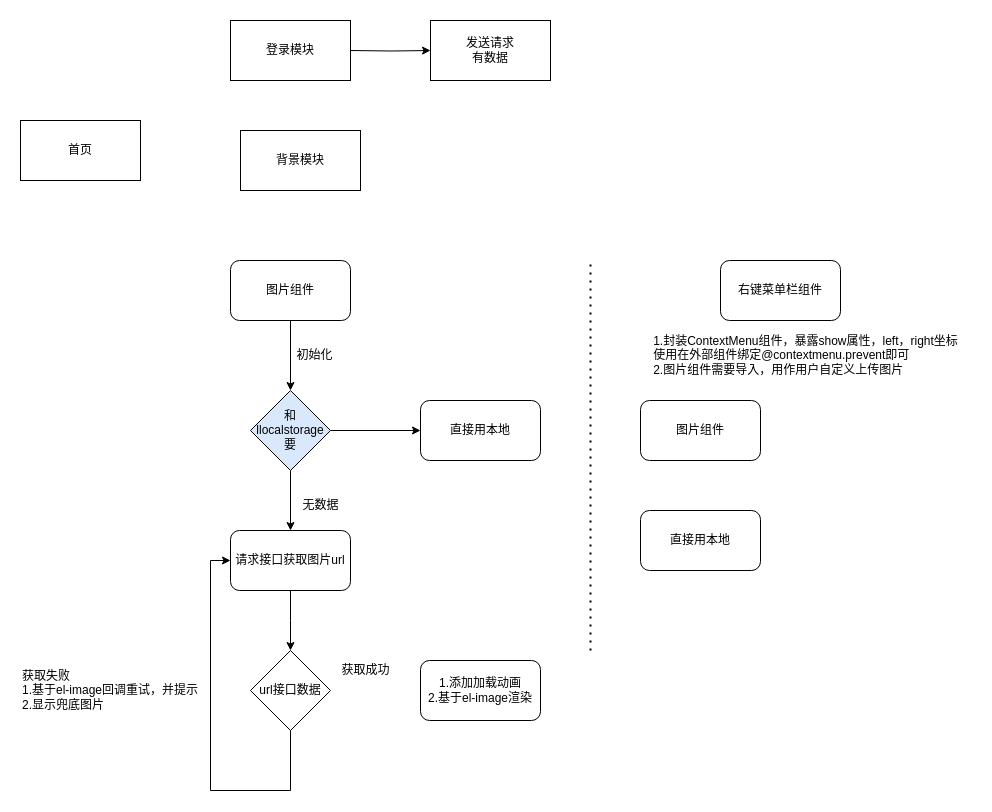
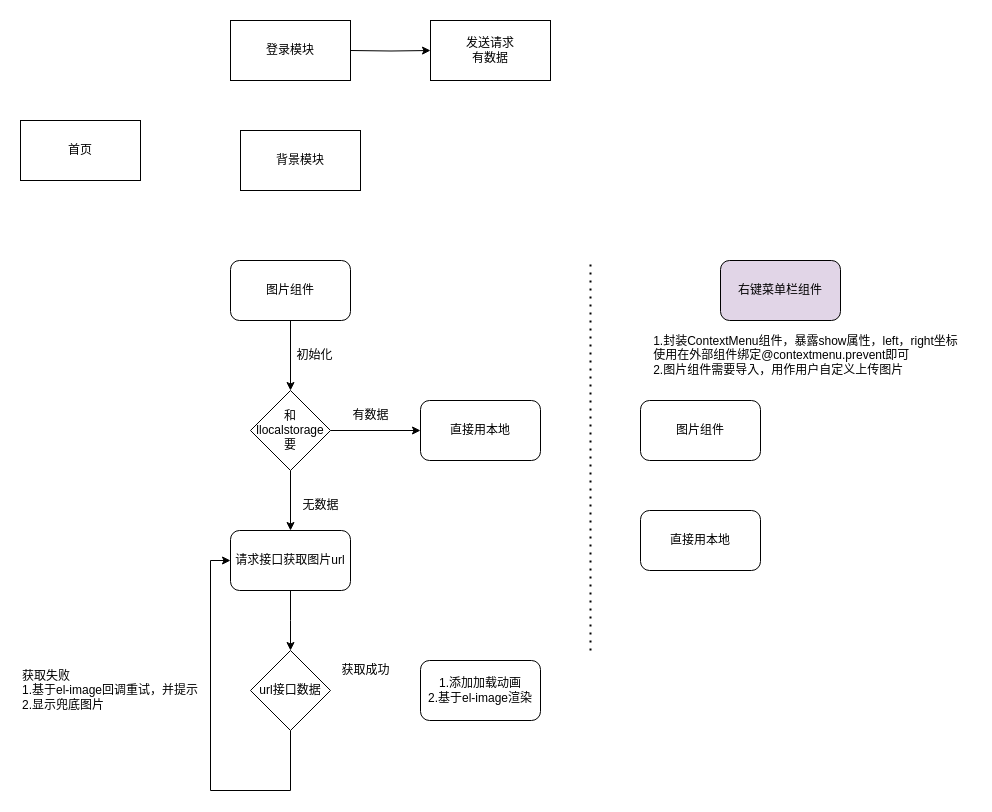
node "右键菜单栏组件": fillcolor #ffffff -> #e1d5e7
node "有数据": added
node "和llocalstorage要": fillcolor #dae8fc -> #ffffff
